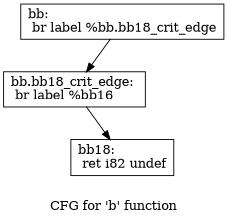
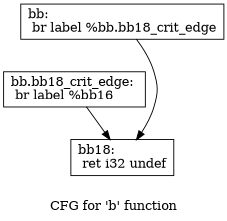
edge "bb:" -> "bb.bb18_crit_edge:": now "bb:" -> "bb18:"
node "bb18:": text "ret i82 undef" -> "ret i32 undef"
